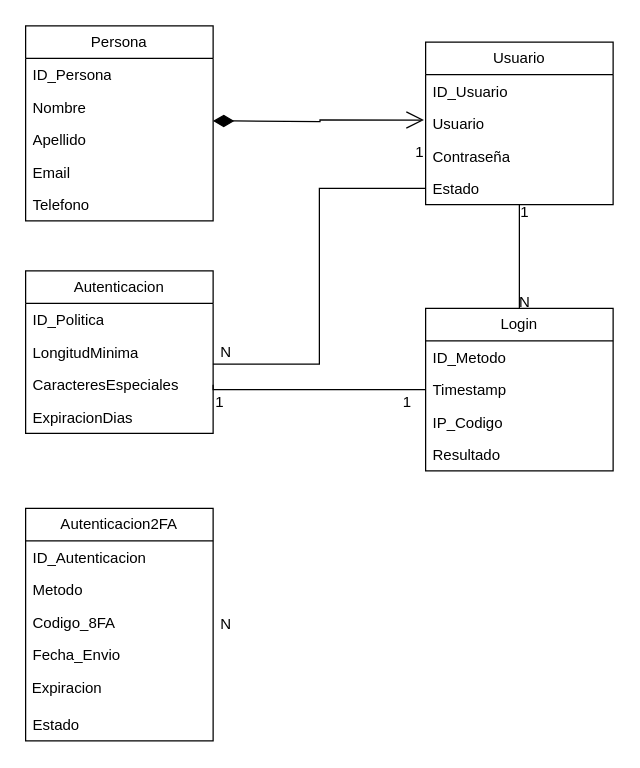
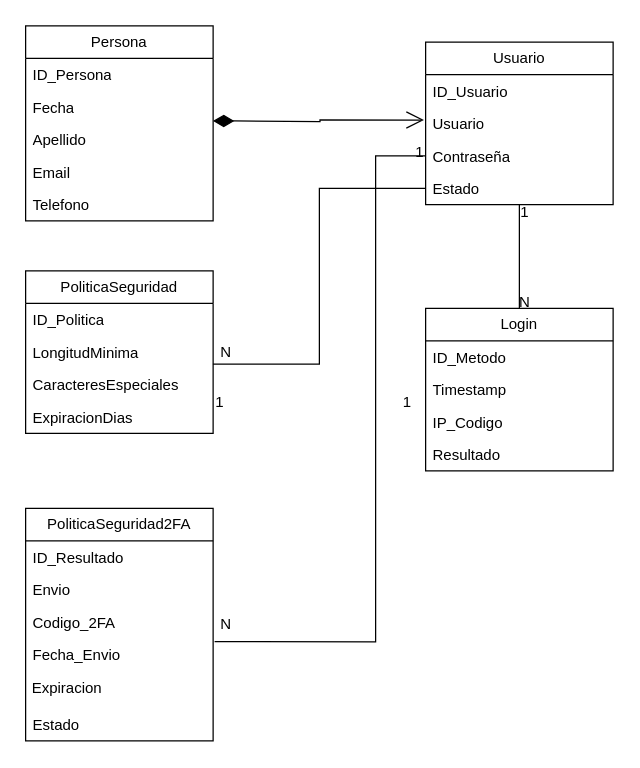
node "Nombre": label "Nombre" -> "Fecha"
node "Autenticacion": label "Autenticacion" -> "PoliticaSeguridad"
edge "CaracteresEspeciales" -- "Login": removed
edge "Contraseña" -- "Fecha_Envio": added
node "Autenticacion2FA": label "Autenticacion2FA" -> "PoliticaSeguridad2FA"
node "ID_Autenticacion": label "ID_Autenticacion" -> "ID_Resultado"
node "Metodo": label "Metodo" -> "Envio"
node "Codigo_8FA": label "Codigo_8FA" -> "Codigo_2FA"
